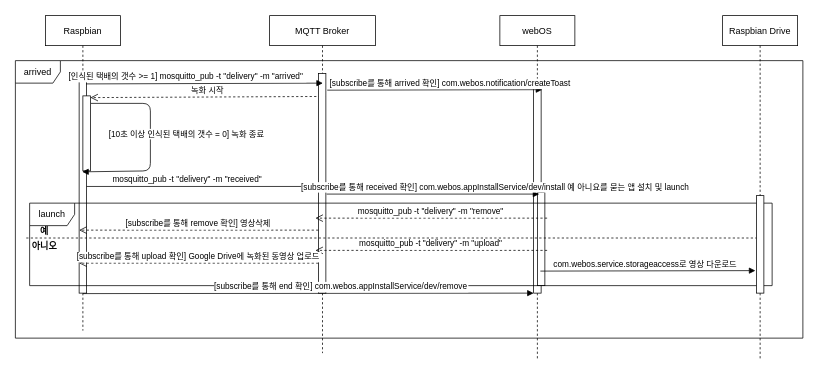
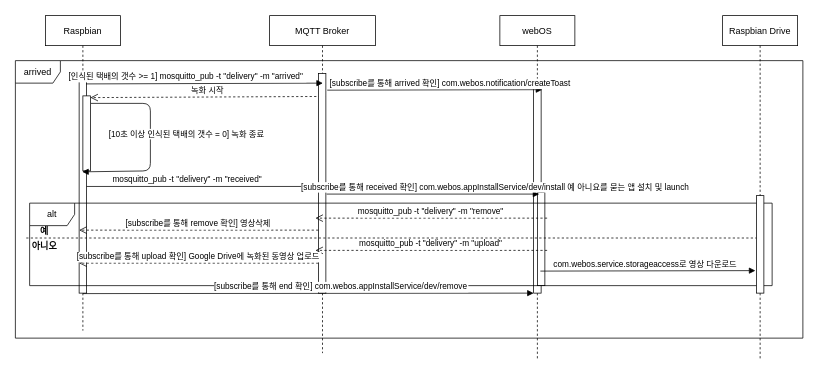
node "launch": label "launch" -> "alt"
